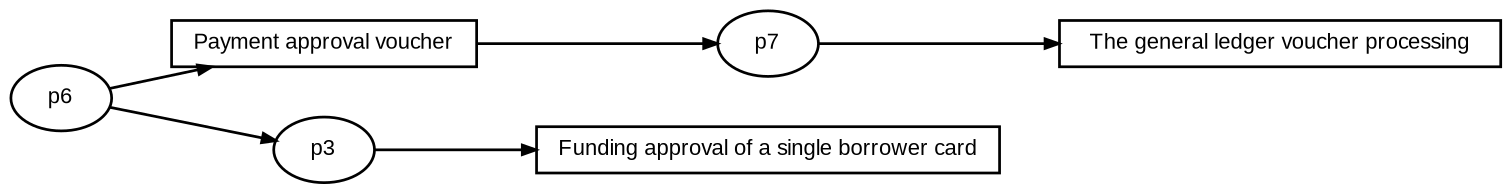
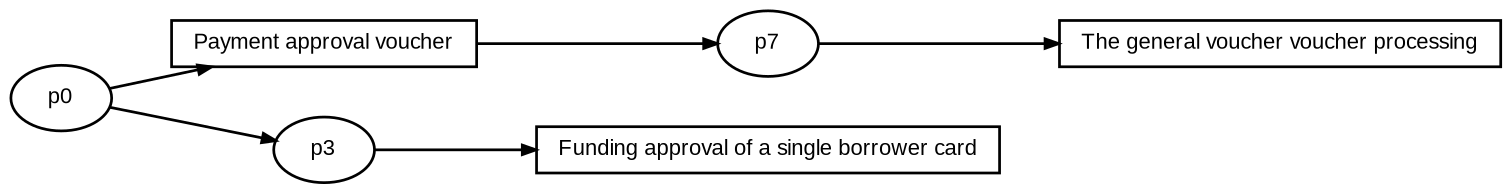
node "The general ledger voucher processing": label "The general ledger voucher processing" -> "The general voucher voucher processing"
node "p6": label "p6" -> "p0"
